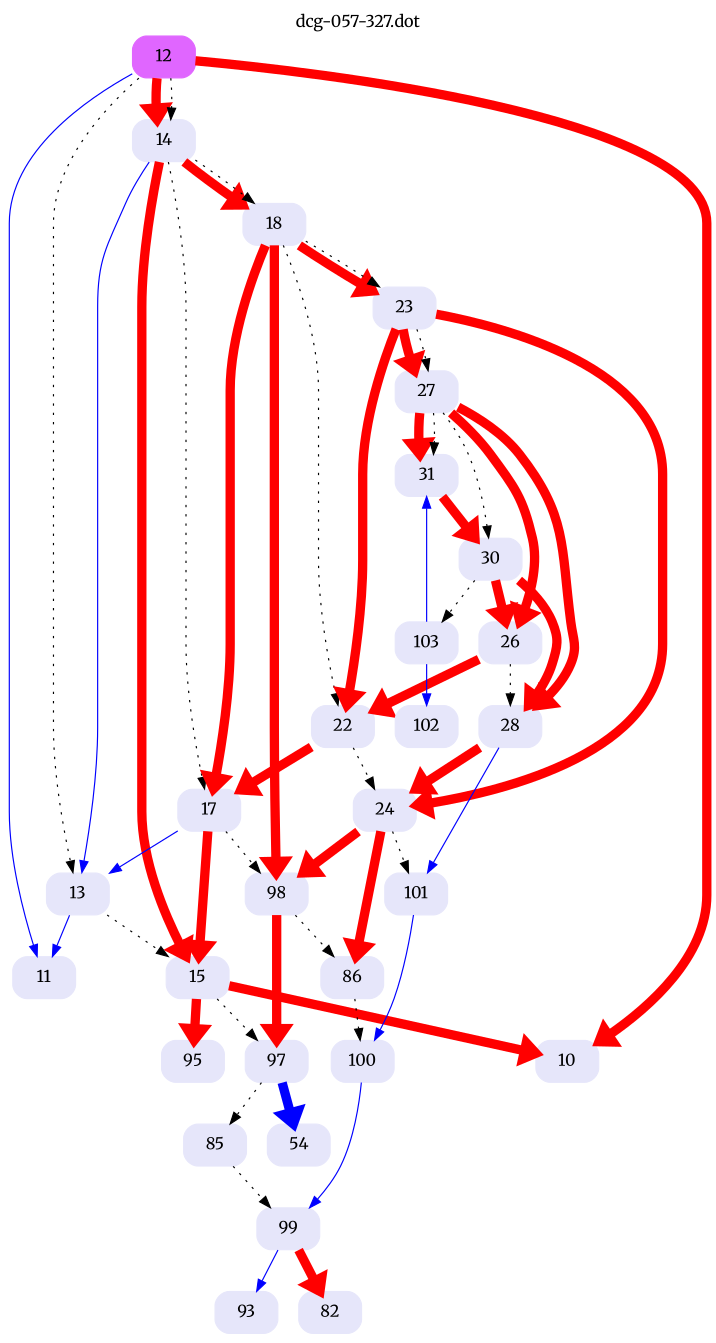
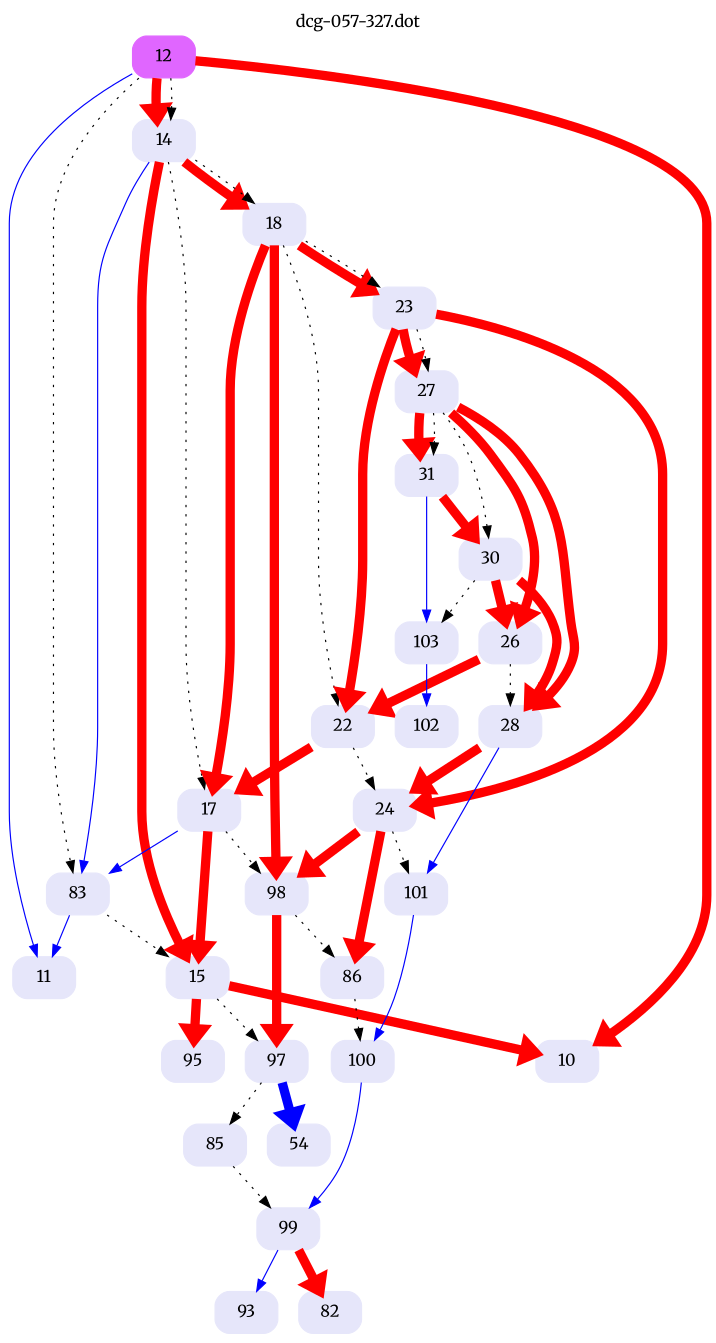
edge "103" -> "31": reversed
node "13": label "13" -> "83"
